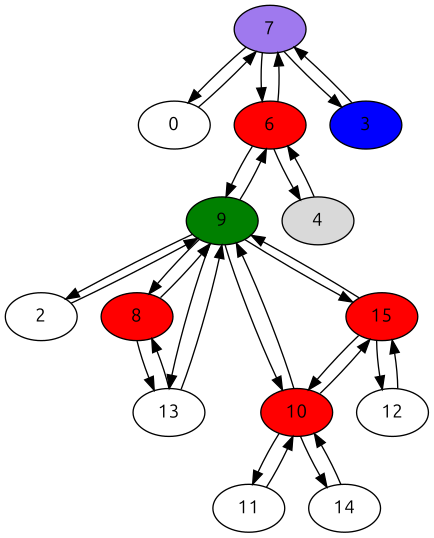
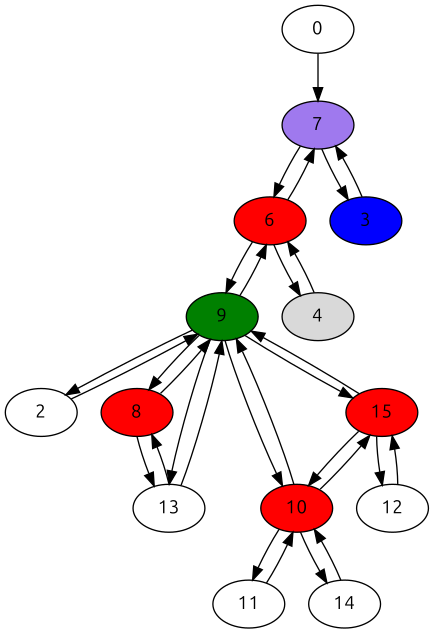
edge "7" -> "0": removed
